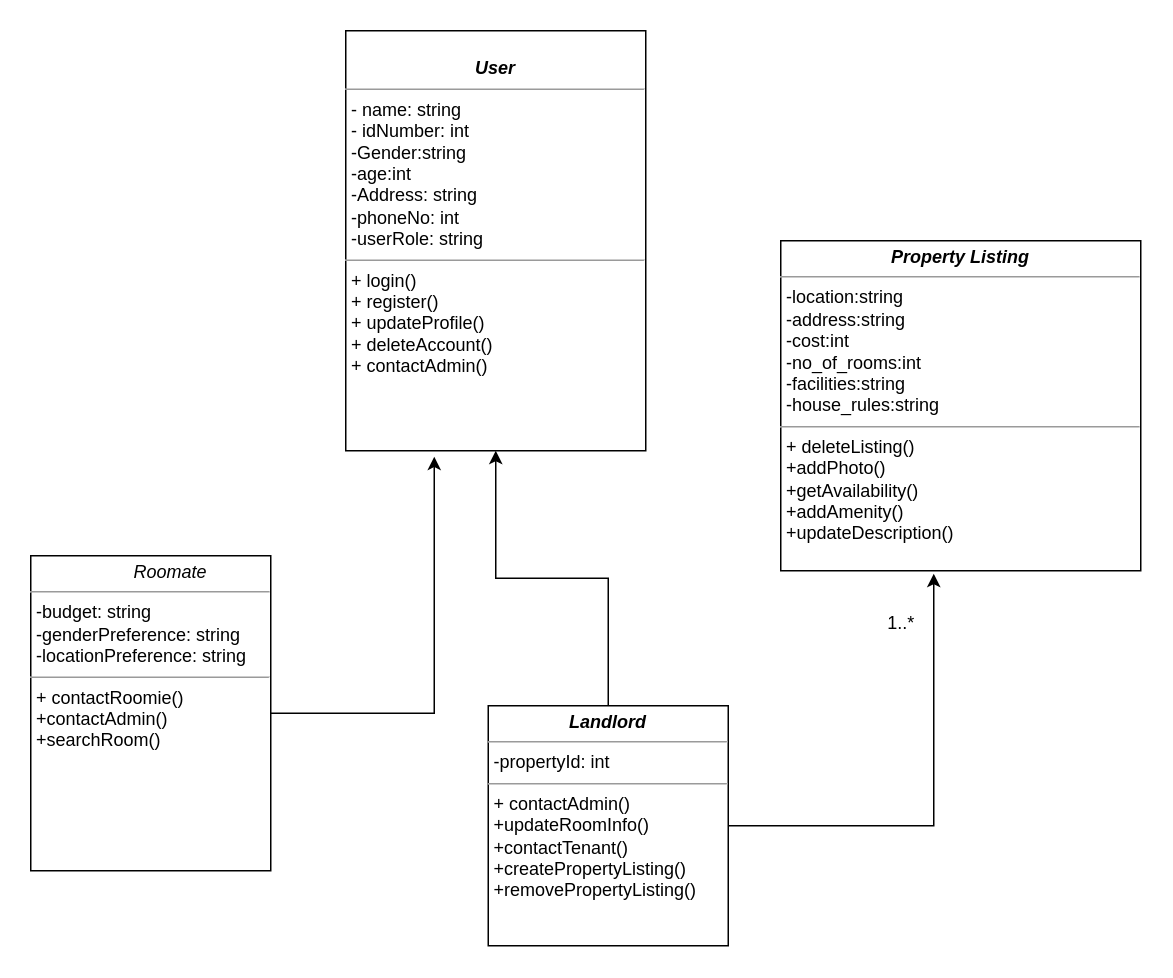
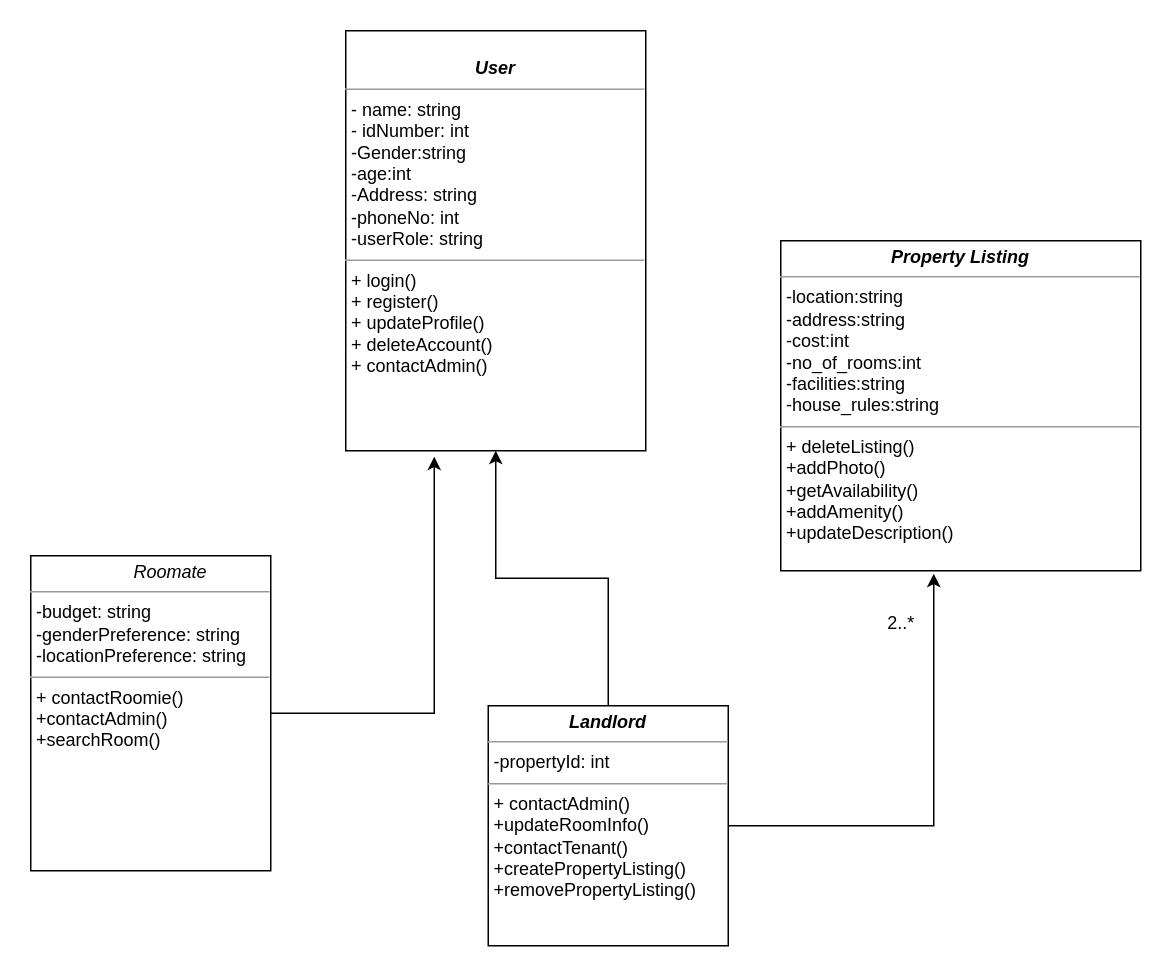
node "1..*": label "1..*" -> "2..*"
